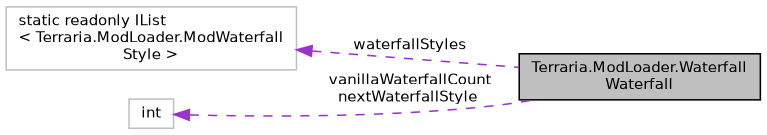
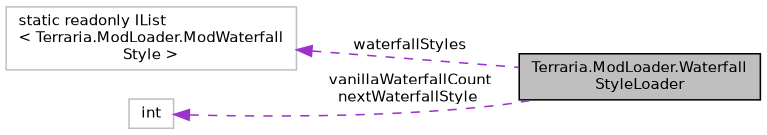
node "Terraria.ModLoader.Waterfall Waterfall": label "Terraria.ModLoader.Waterfall Waterfall" -> "Terraria.ModLoader.Waterfall StyleLoader"
